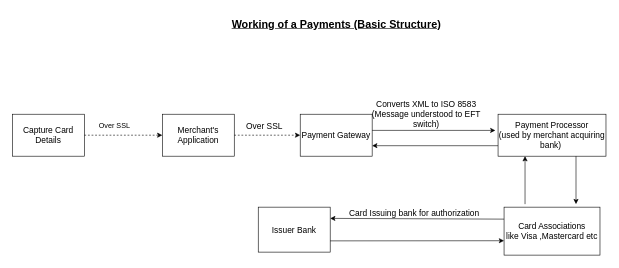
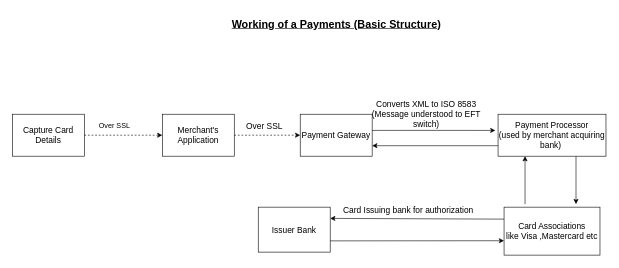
node "Card Issuing bank for authorization": moved (414, 213) -> (408, 210)
